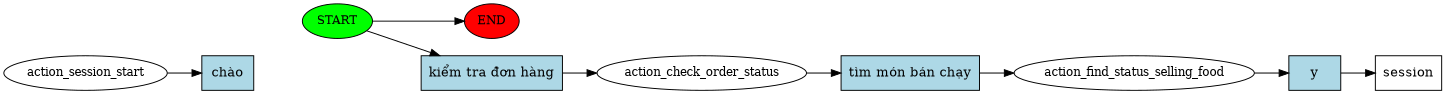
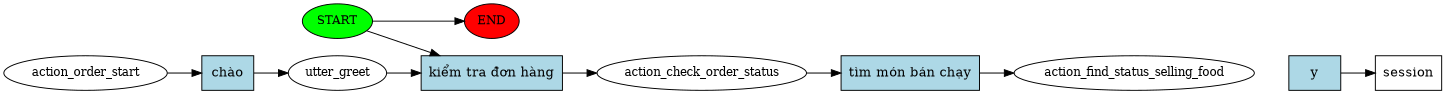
node "action_session_start": label "action_session_start" -> "action_order_start"
node "utter_greet": added
edge "action_find_status_selling_food" -> "y": removed
